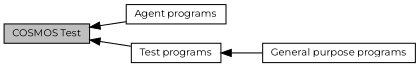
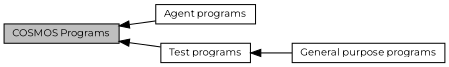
node "COSMOS Test": label "COSMOS Test" -> "COSMOS Programs"
